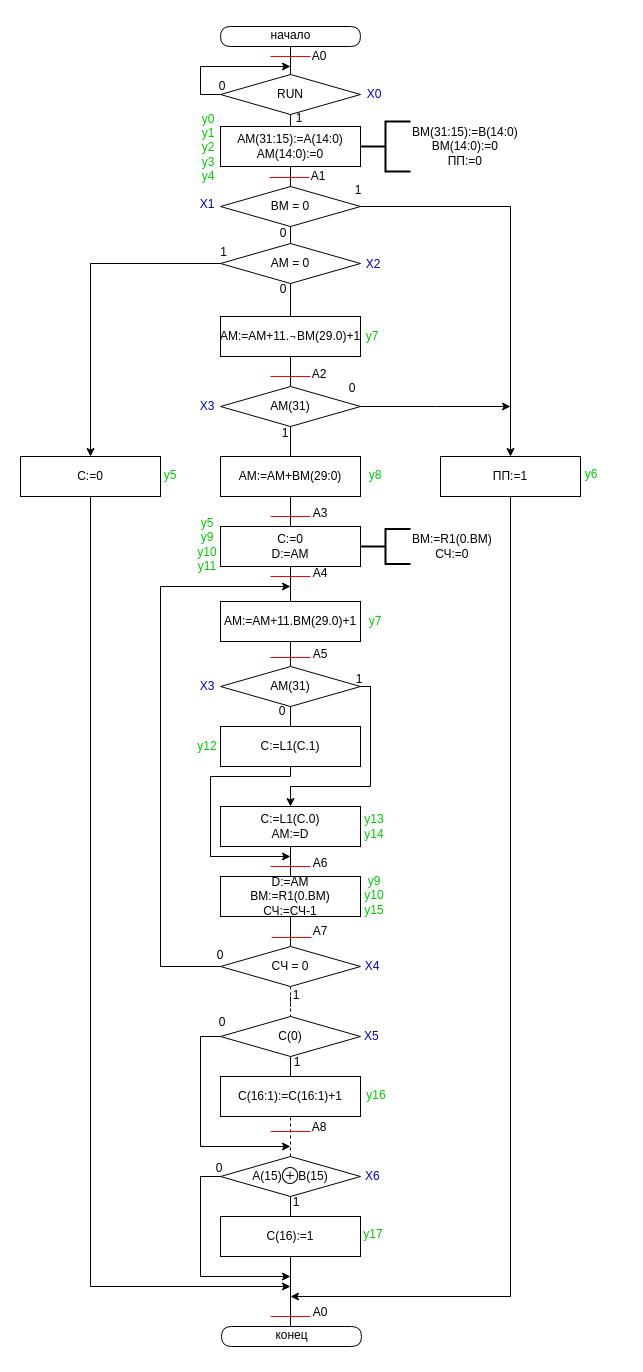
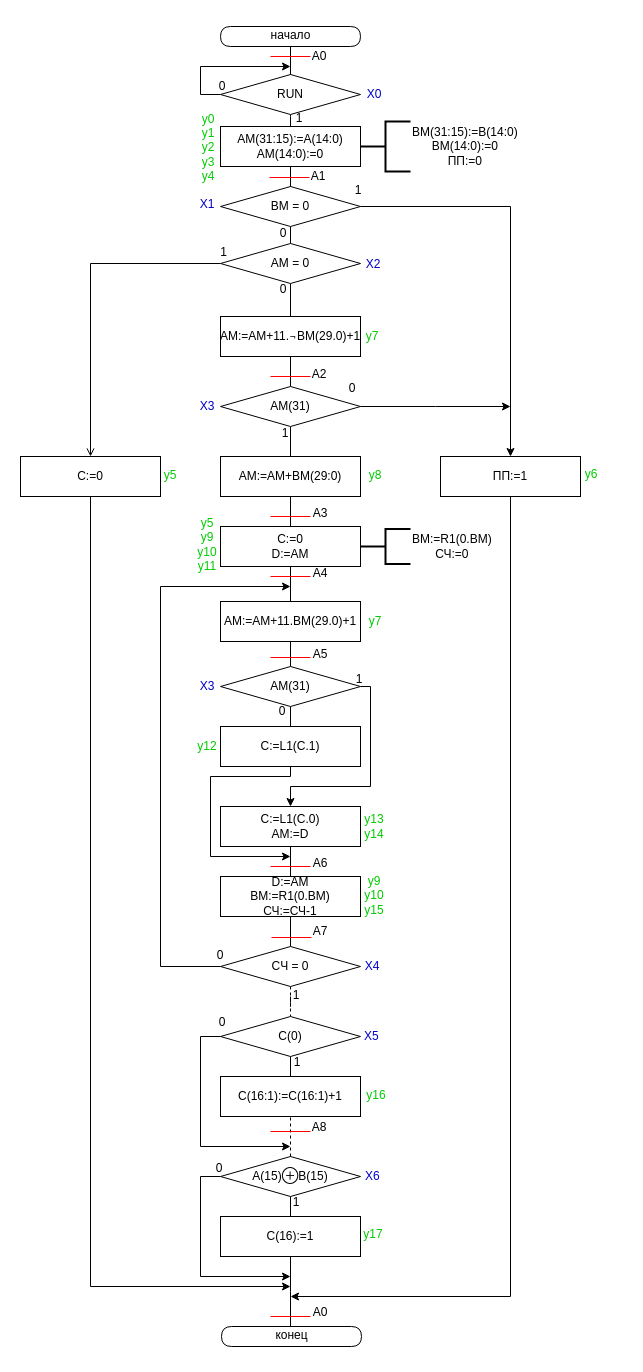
edge "АМ = 0" -> "С:=0": arrowhead classic -> open
